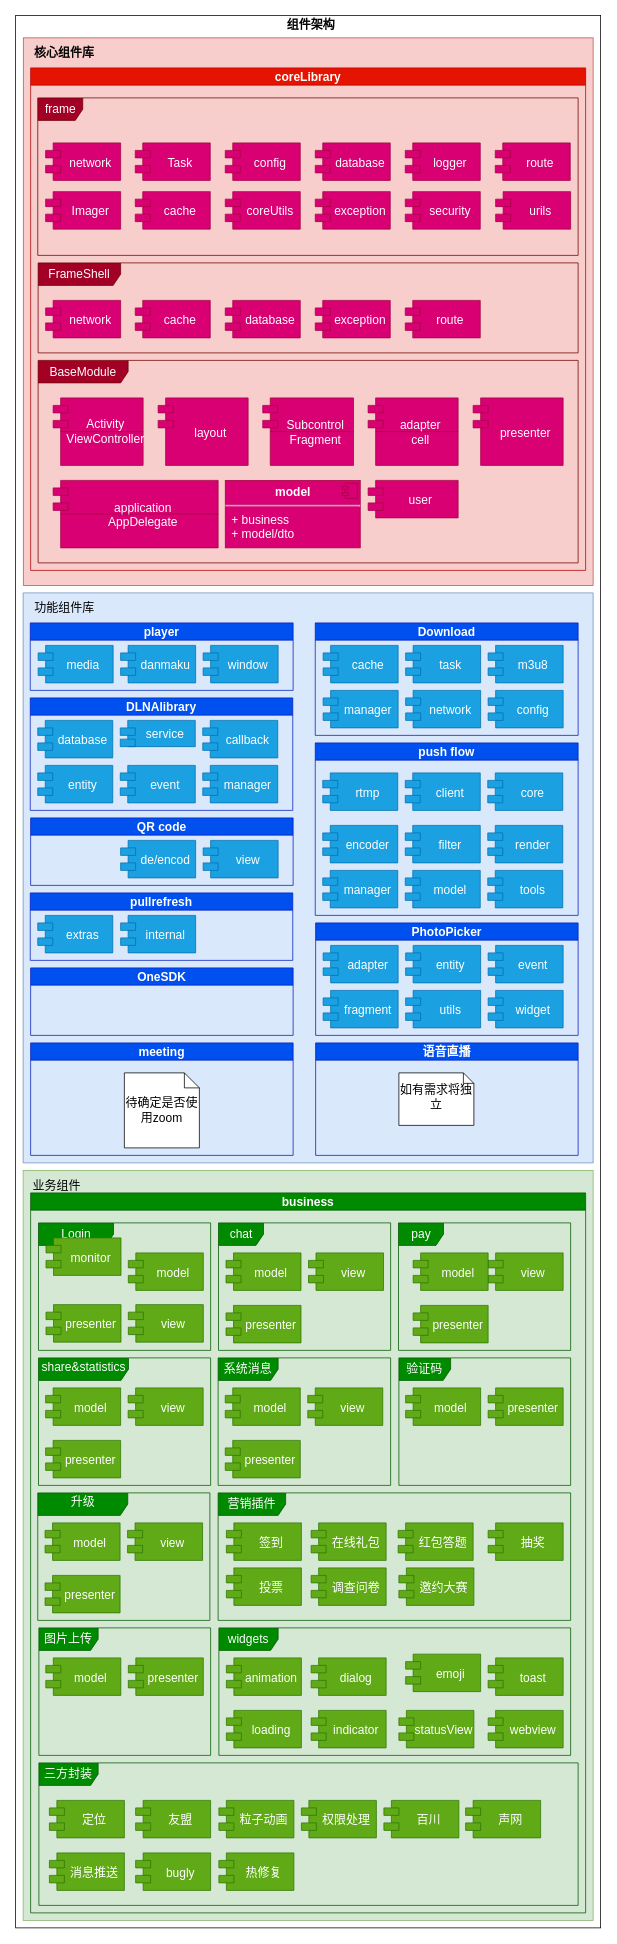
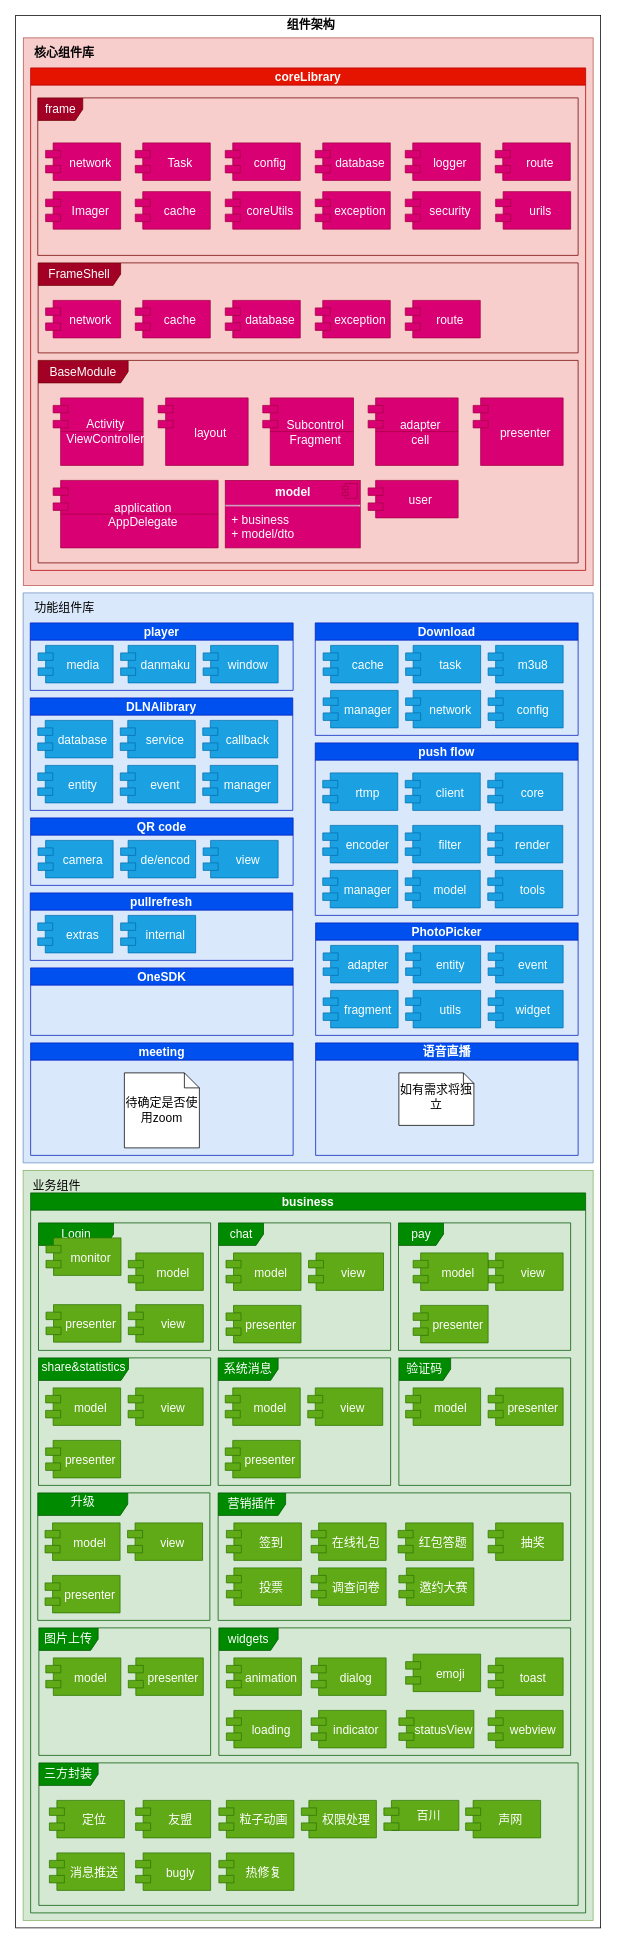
node "service": size 75x26 -> 75x38
node "camera": added
node "百川": size 75x38 -> 75x30
